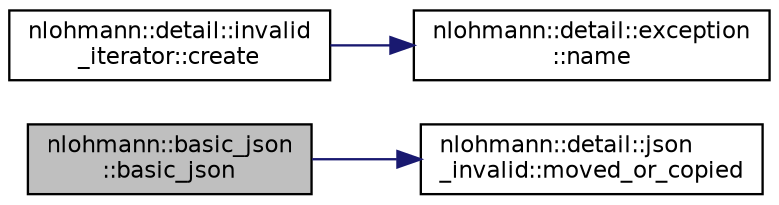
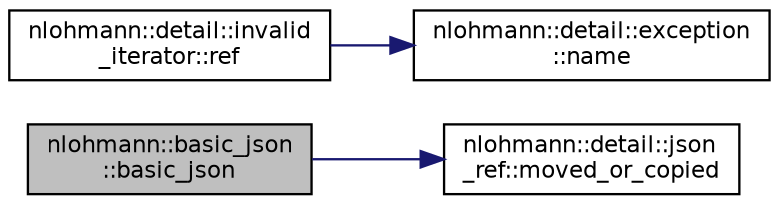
node "nlohmann::detail::invalid _iterator::create": label "nlohmann::detail::invalid _iterator::create" -> "nlohmann::detail::invalid _iterator::ref"
node "nlohmann::detail::json _invalid::moved_or_copied": label "nlohmann::detail::json _invalid::moved_or_copied" -> "nlohmann::detail::json _ref::moved_or_copied"
